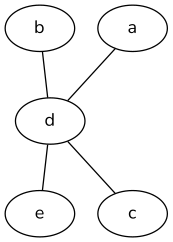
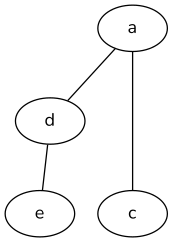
node "b": removed
edge "d" -- "c": now "a" -- "c"
